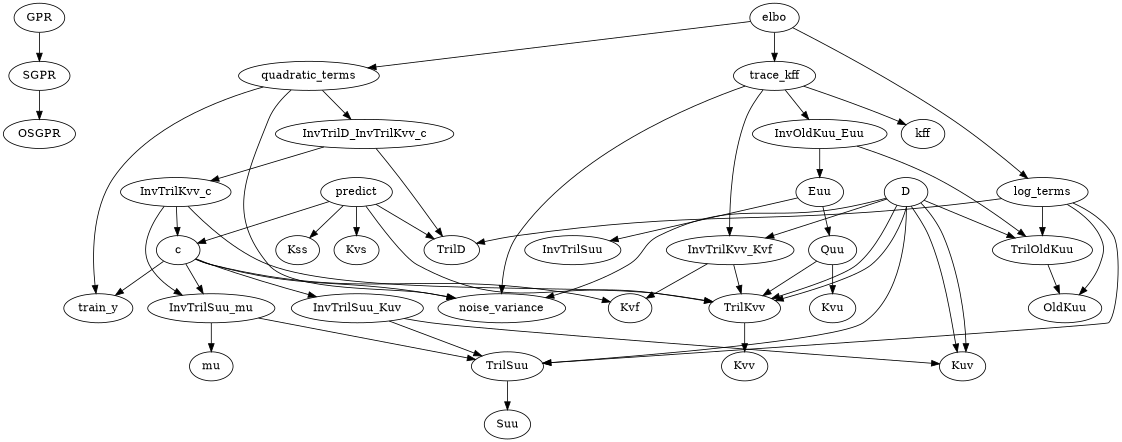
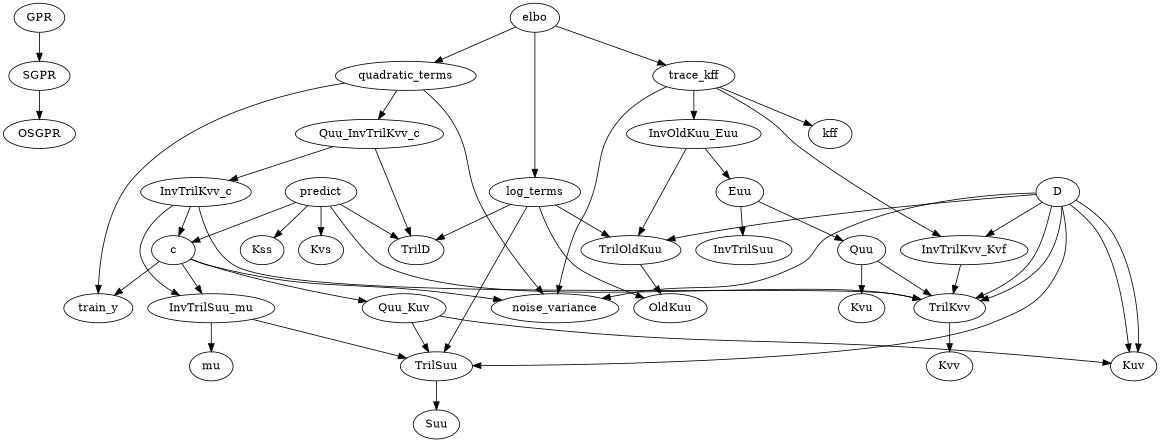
node "InvTrilD_InvTrilKvv_c": label "InvTrilD_InvTrilKvv_c" -> "Quu_InvTrilKvv_c"
node "InvTrilSuu_Kuv": label "InvTrilSuu_Kuv" -> "Quu_Kuv"
node "Kvf": removed
